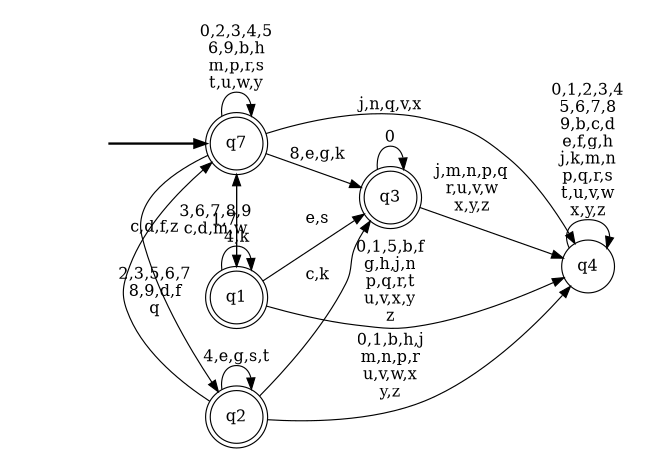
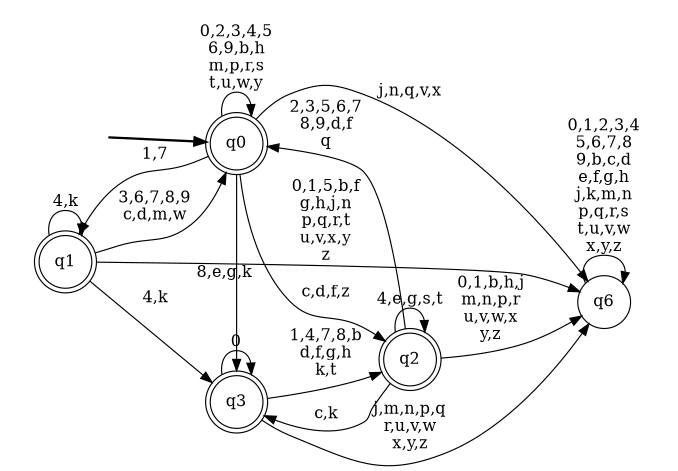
node "q7": label "q7" -> "q0"
edge "q1" -> "q3": label "e,s" -> "4,k"
node "q4": label "q4" -> "q6"
edge "q3" -> "q2": added, label "1,4,7,8,b d,f,g,h k,t"
